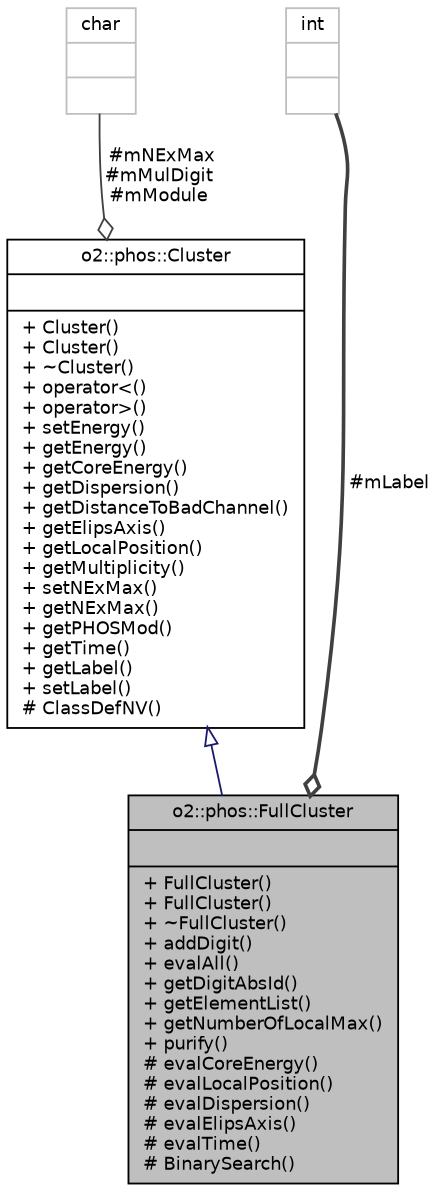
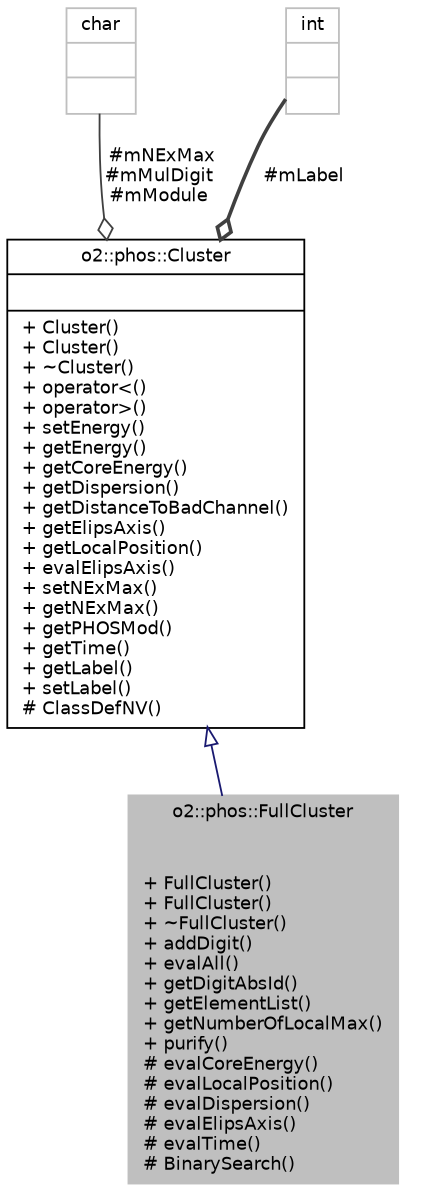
edge "int" -> "o2::phos::FullCluster": now "int" -> "o2::phos::Cluster"
node "o2::phos::Cluster": text "+ getMultiplicity()" -> "+ evalElipsAxis()"
node "o2::phos::FullCluster": color black -> grey75
